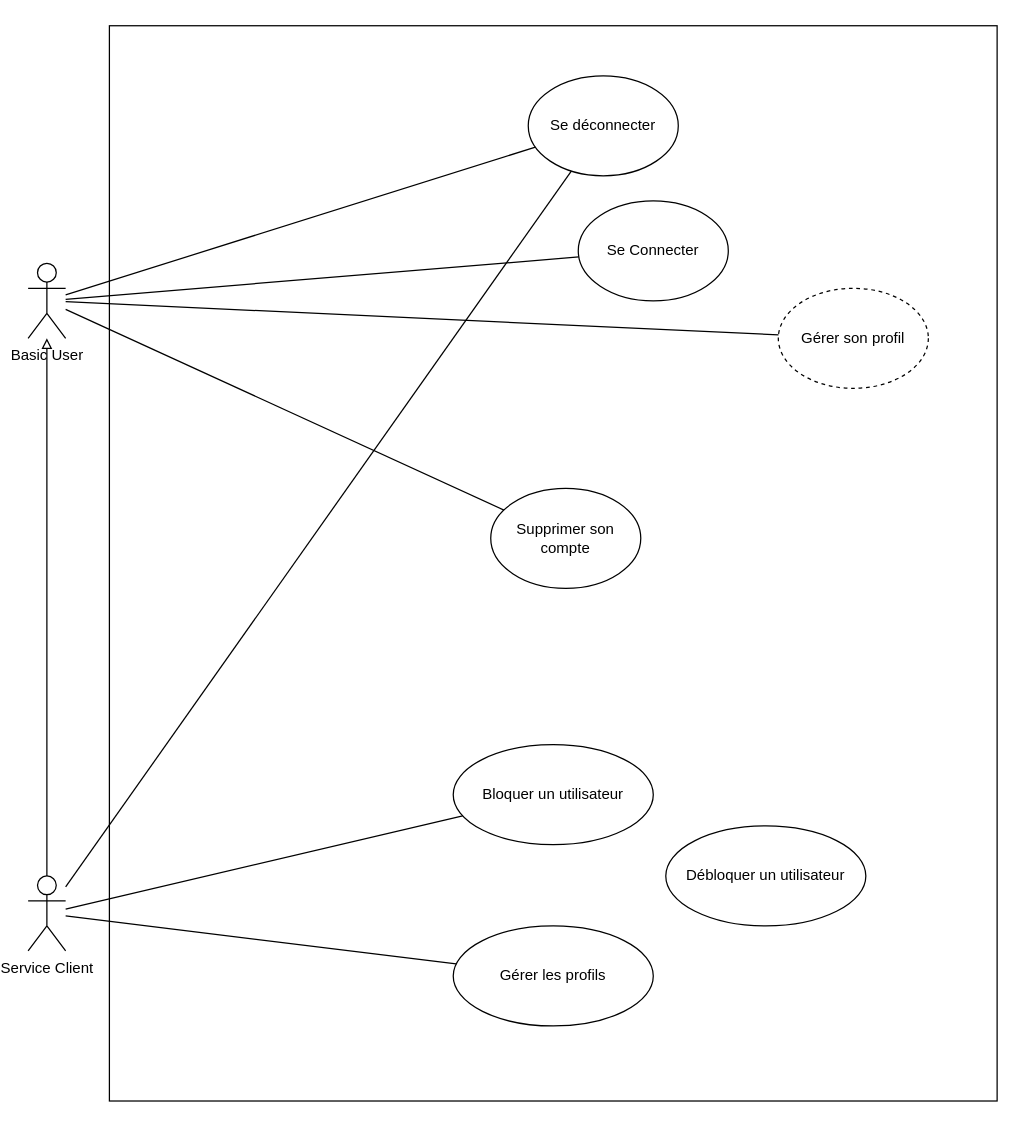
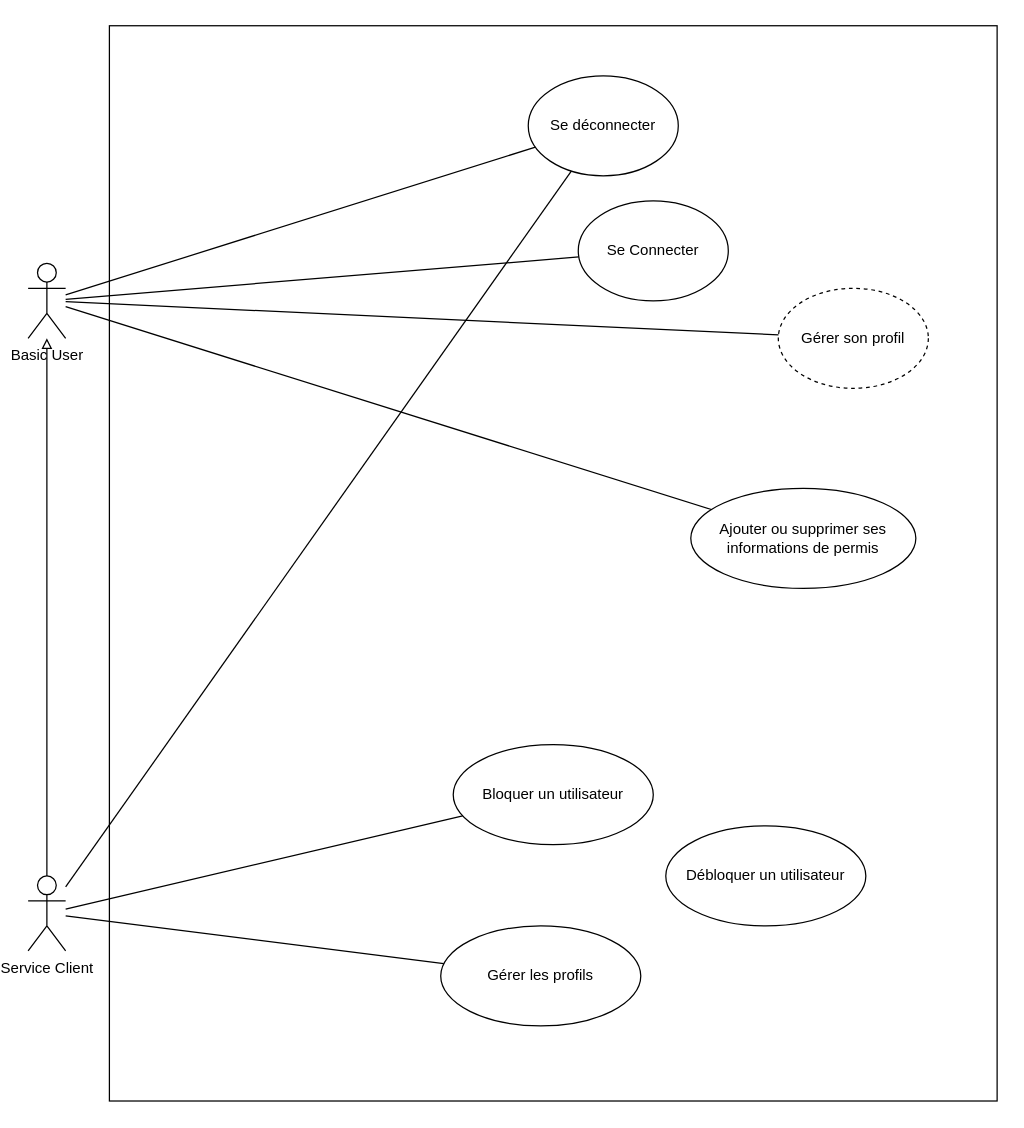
edge "Basic User" -- "Ajouter ou supprimer ses informations de permis": added
edge "Basic User" -- "Supprimer son compte": removed
node "Supprimer son compte": removed
node "Ajouter ou supprimer ses informations de permis": added
node "Gérer les profils": moved (553, 976) -> (541, 976)
